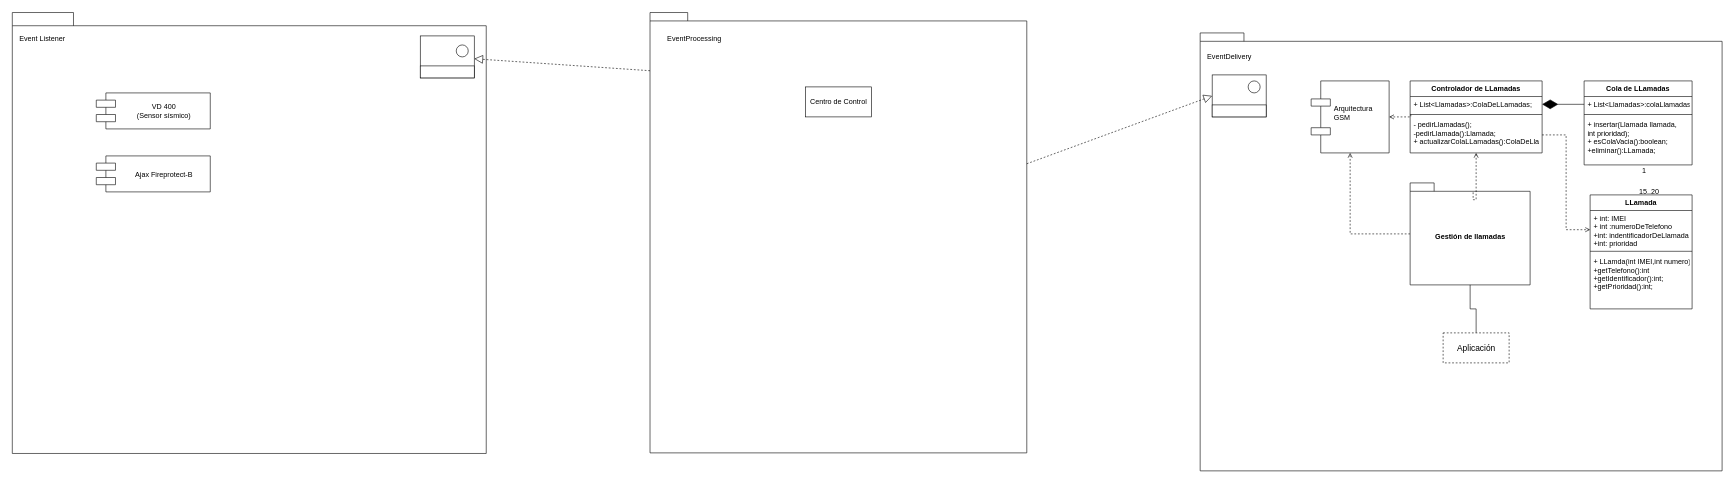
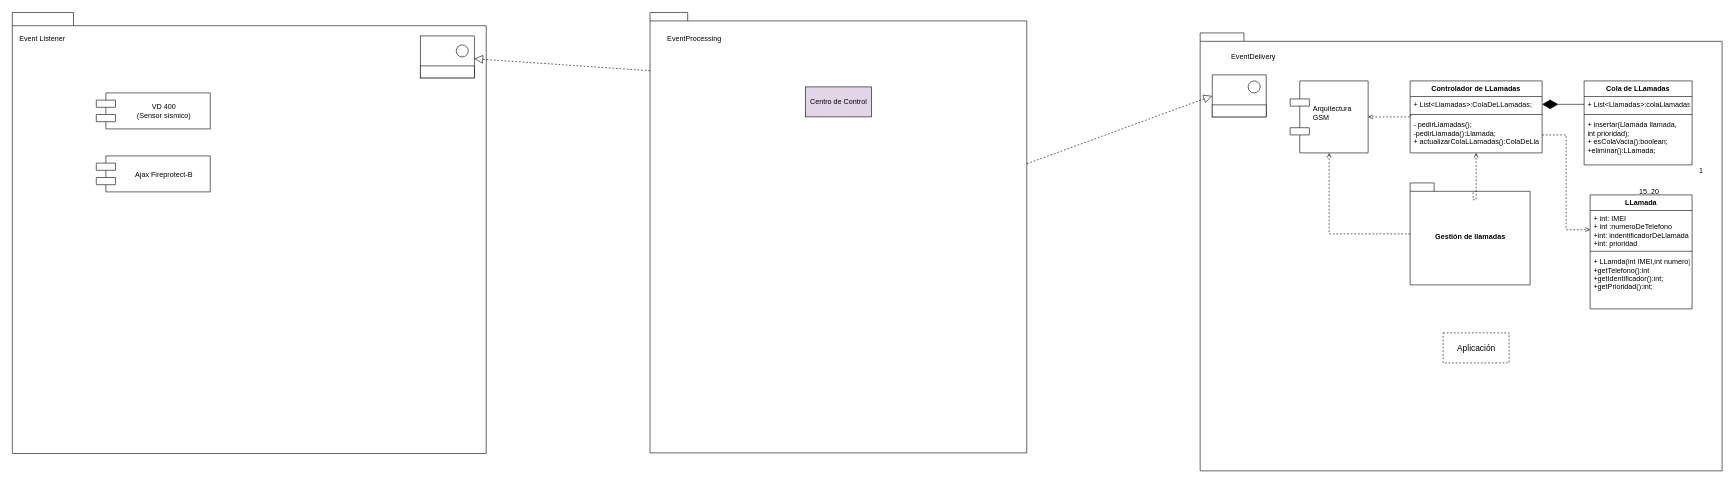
node "EventDelivery": moved (1233, 57) -> (1257, 57)
node "Centro de Control": fillcolor #ffffff -> #e1d5e7
node "Arquitectura GSM": moved (1350, 117) -> (1329, 117)
node "1": moved (1647, 171) -> (1704, 171)
edge "Gestión de llamadas" -- "Aplicación": removed
